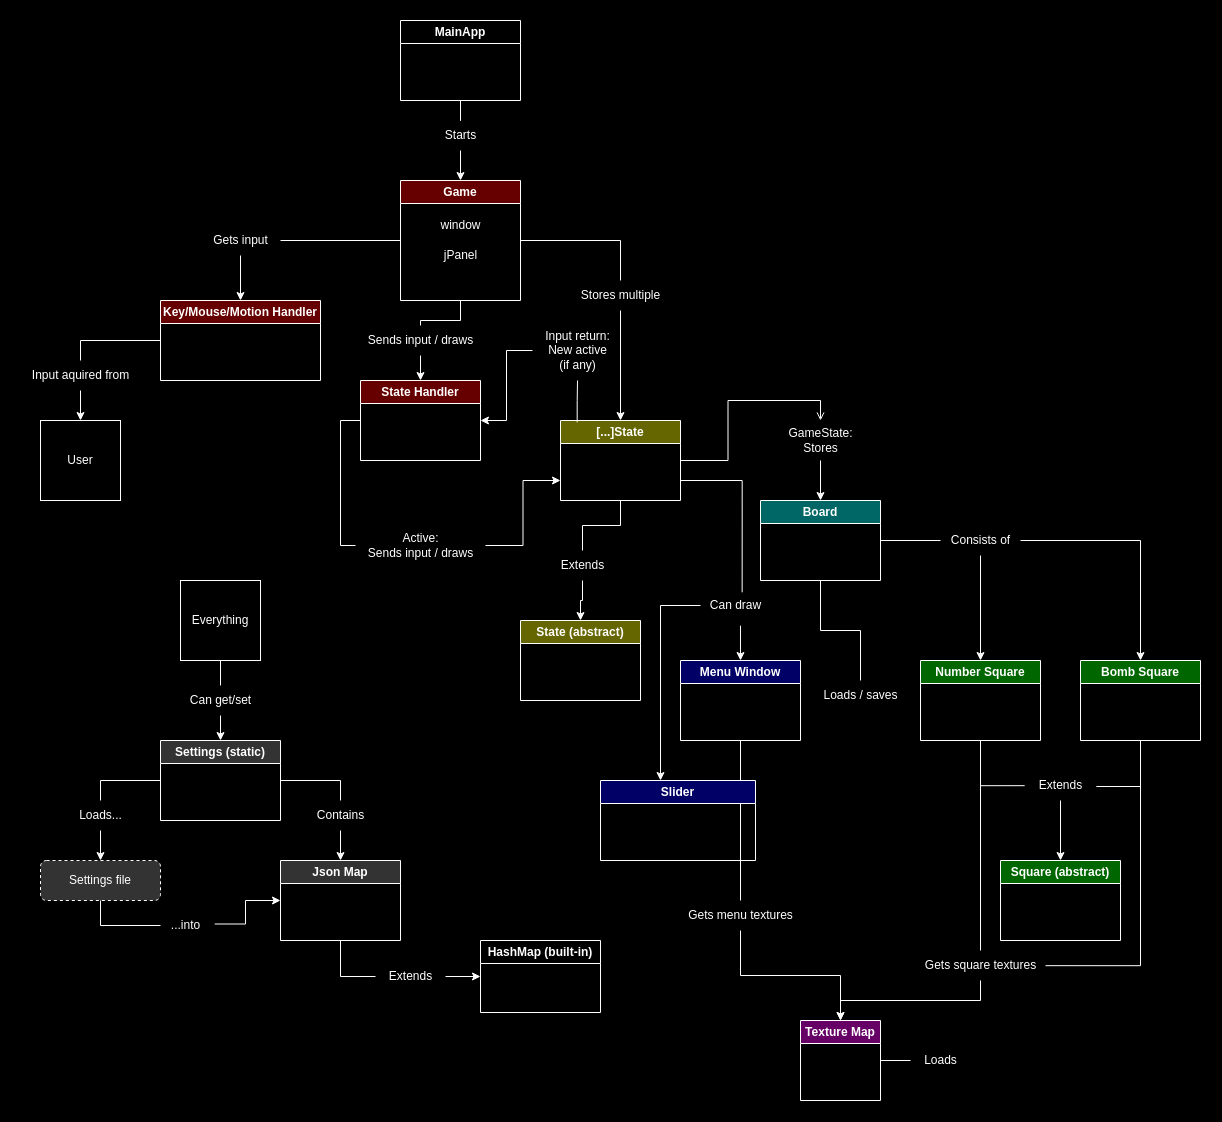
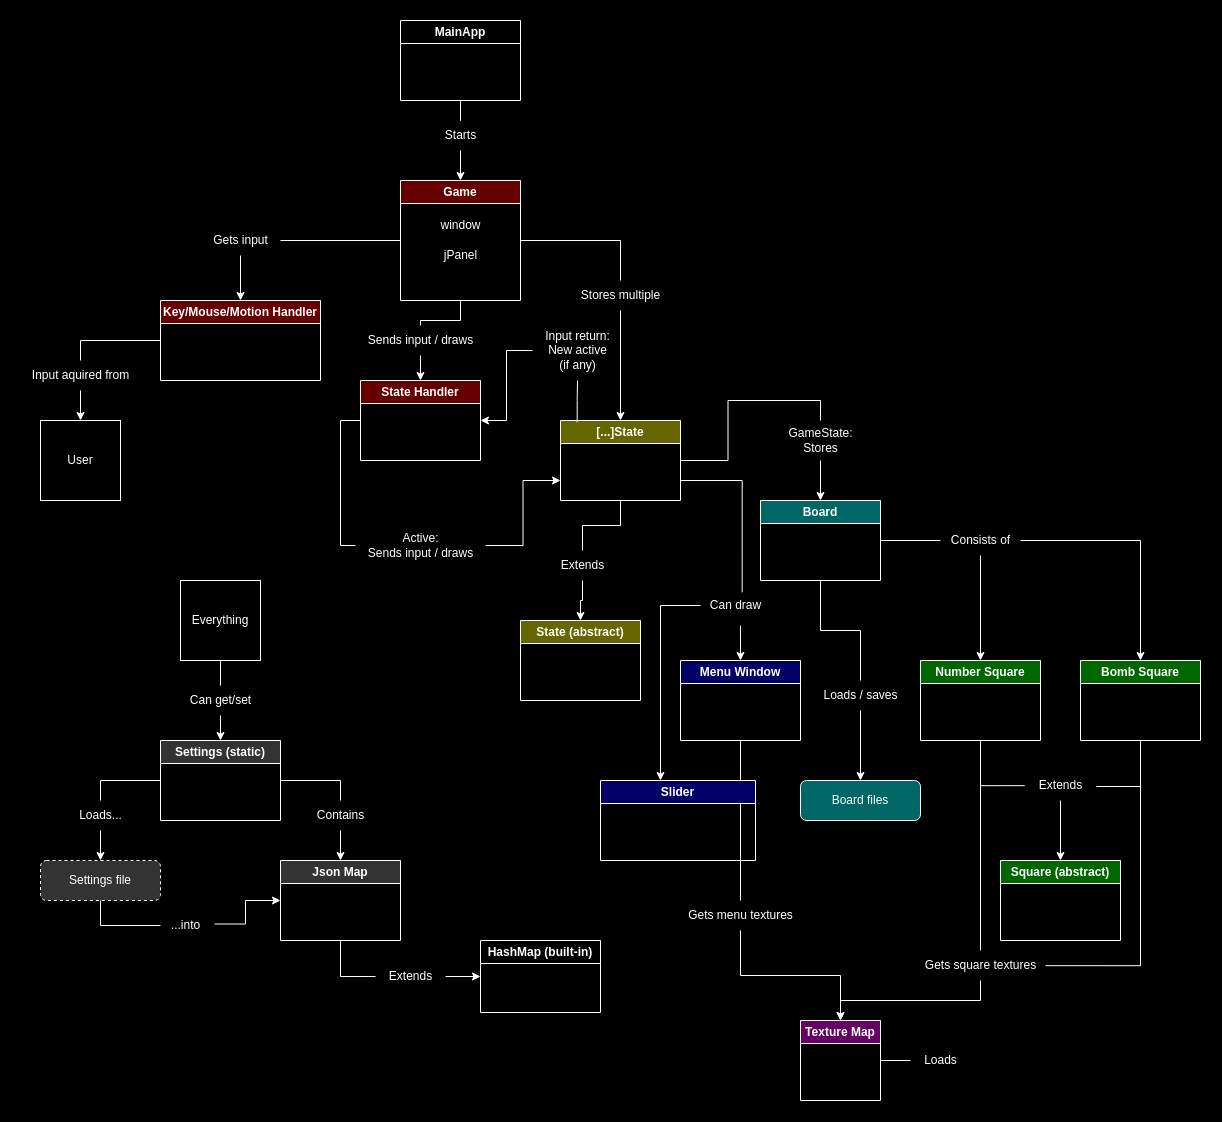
edge "[...]State" -> "GameState: Stores": arrowhead open -> none
edge "Loads / saves" -> "Board files": added
node "Board files": added
